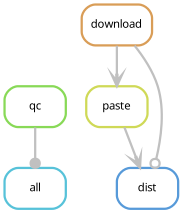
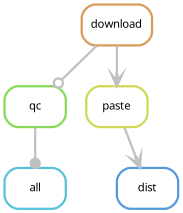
edge "download" -> "dist": now "download" -> "qc"
